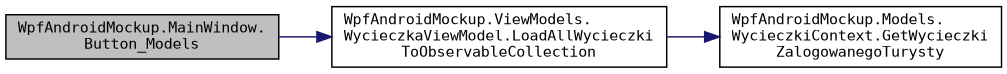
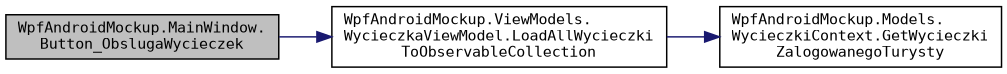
node "WpfAndroidMockup.MainWindow. Button_Models": label "WpfAndroidMockup.MainWindow. Button_Models" -> "WpfAndroidMockup.MainWindow. Button_ObslugaWycieczek"
